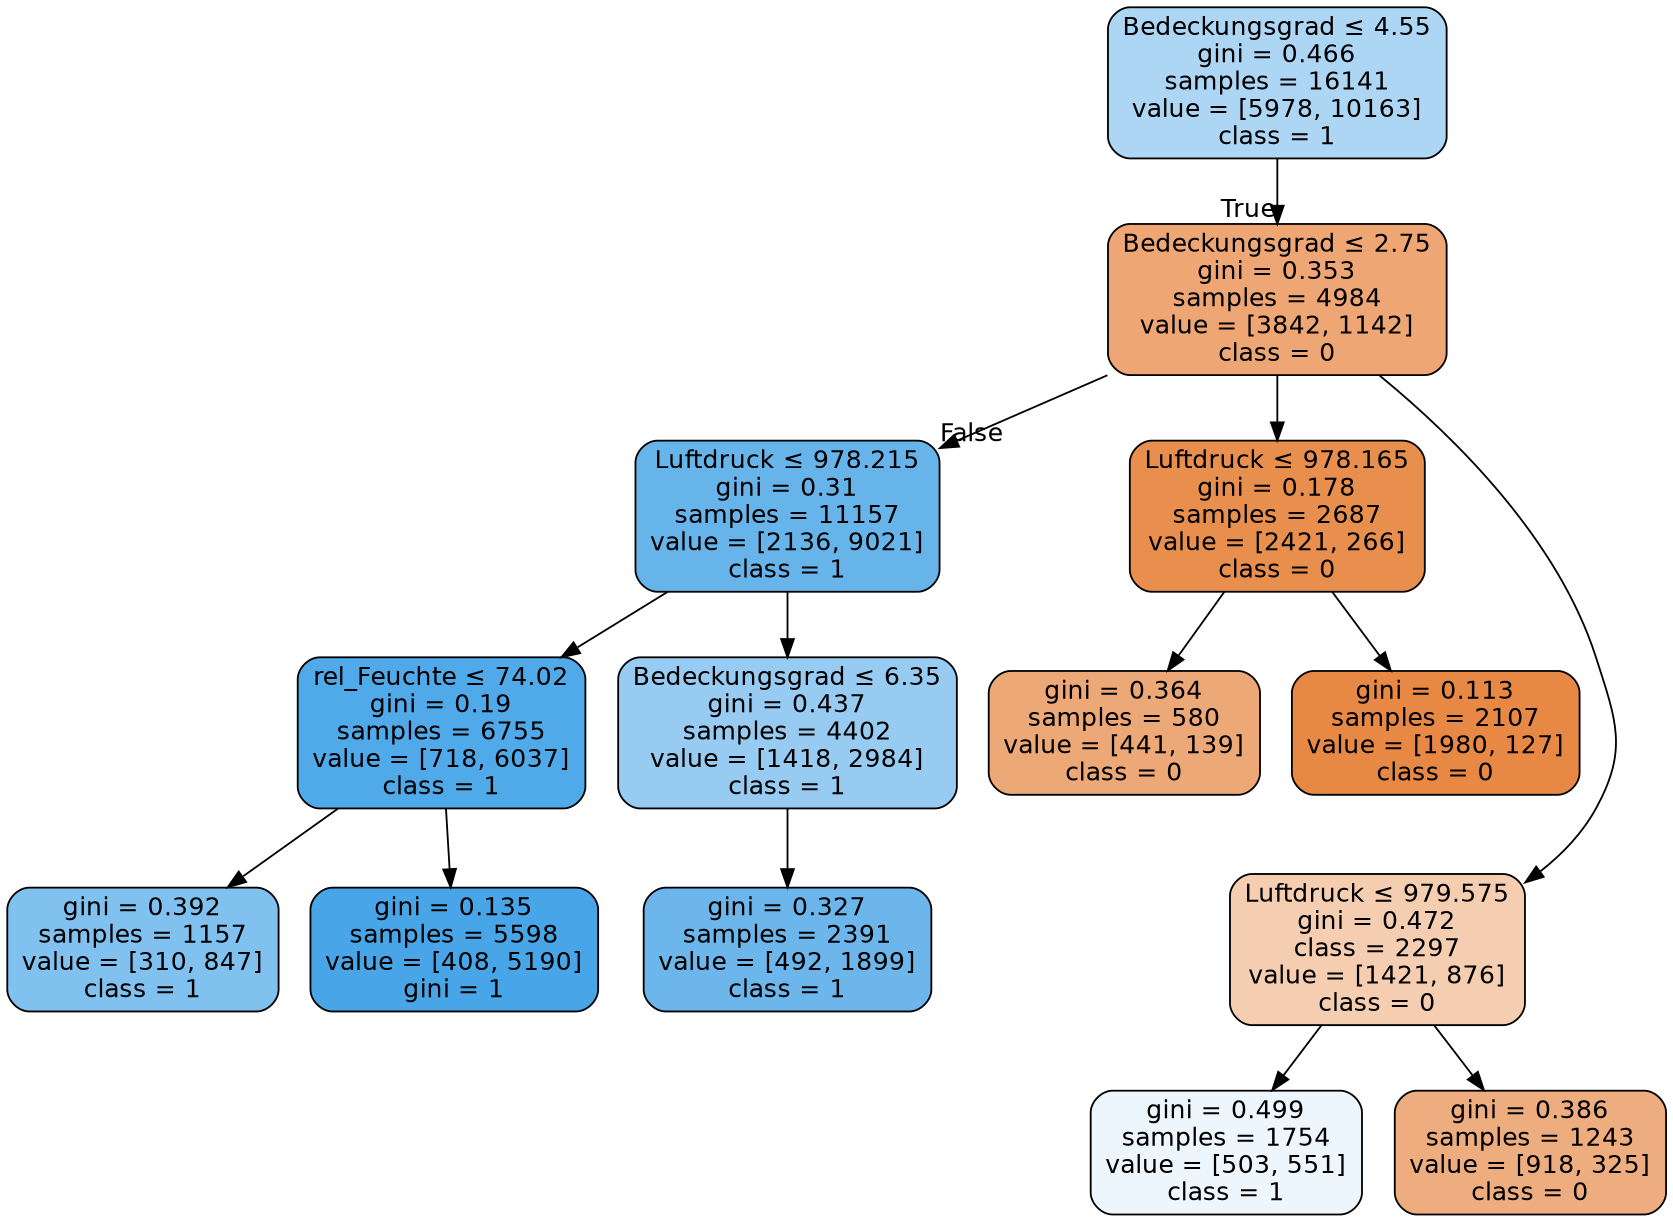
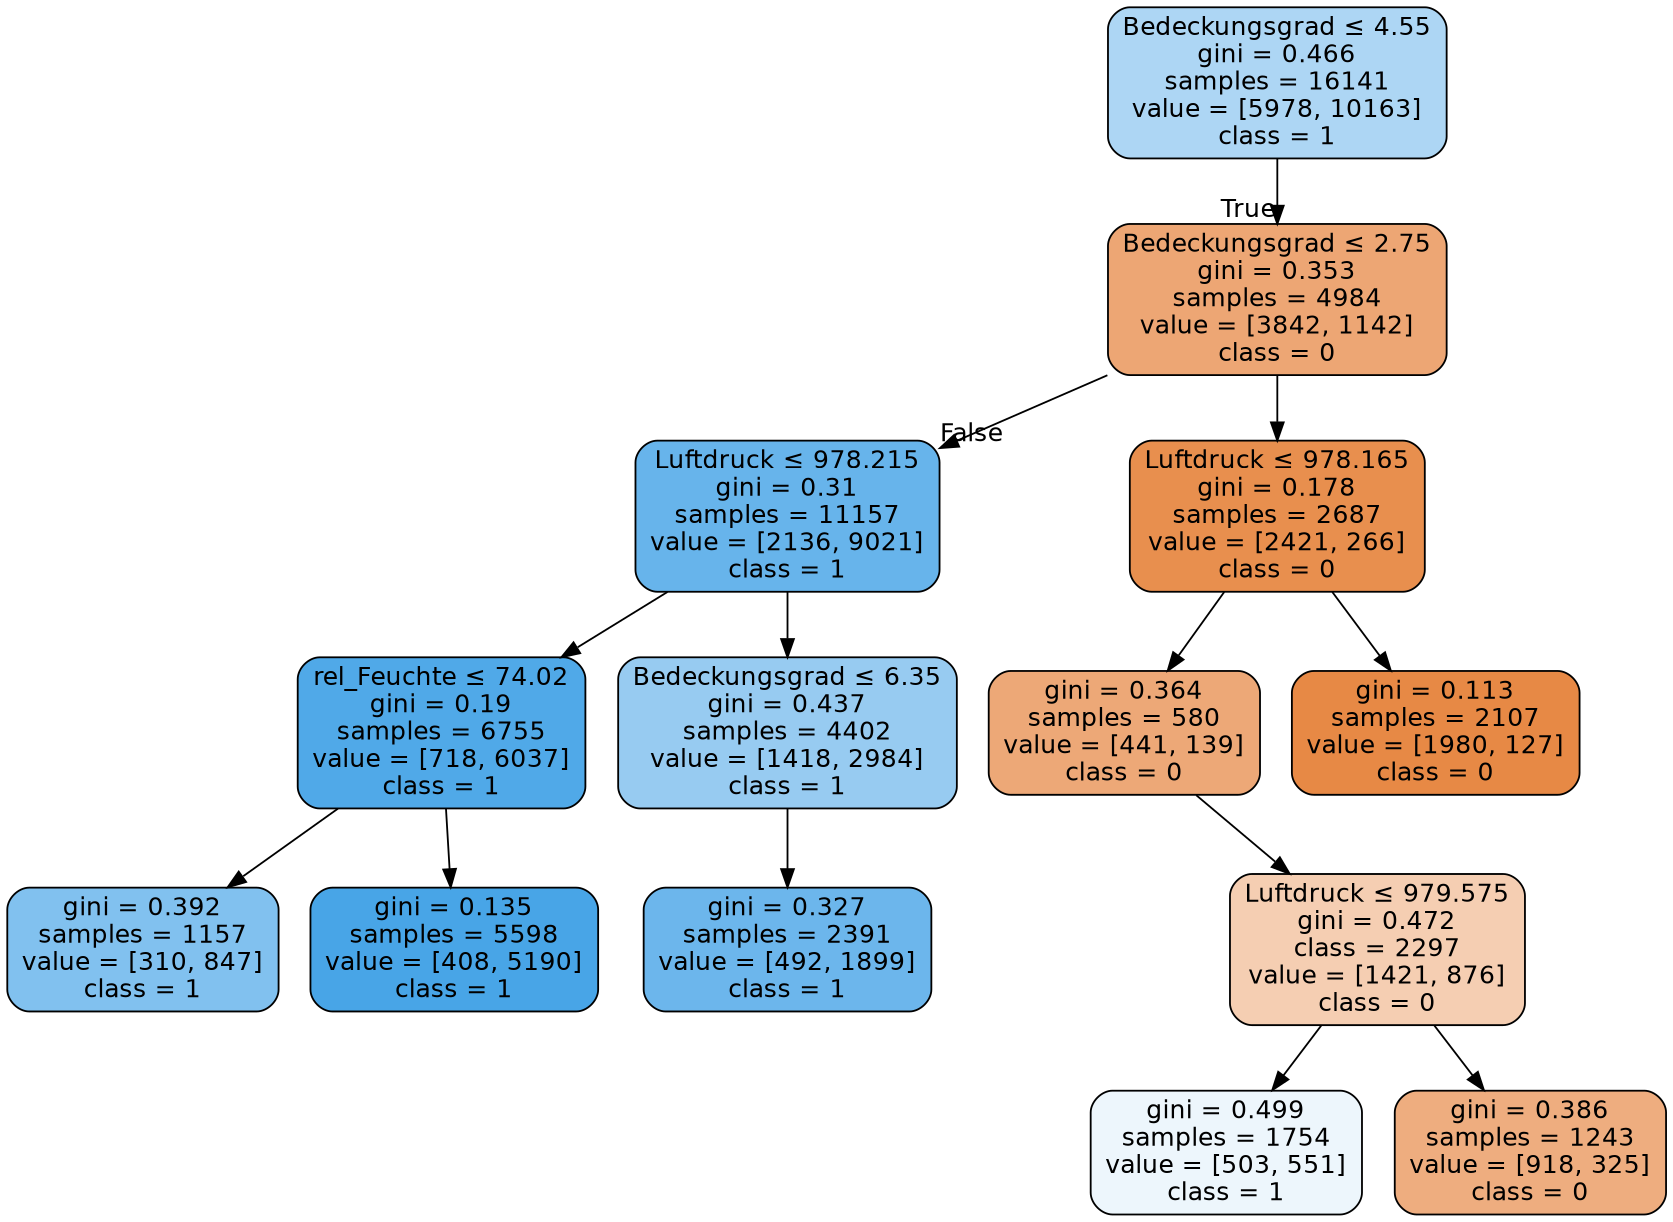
edge "Bedeckungsgrad ≤ 2.75" -> "Luftdruck ≤ 979.575": now "gini = 0.364" -> "Luftdruck ≤ 979.575"
node "gini = 0.135": text "gini = 1" -> "class = 1"
